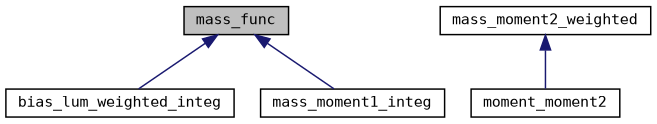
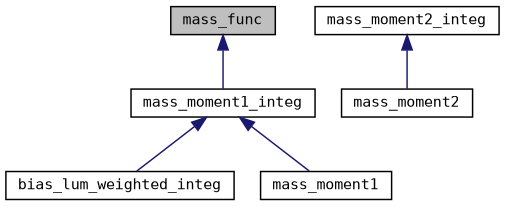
node "mass_moment2_weighted": label "mass_moment2_weighted" -> "mass_moment2_integ"
edge "bias_lum_weighted_integ" -> "mass_func": now "bias_lum_weighted_integ" -> "mass_moment1_integ"
node "moment_moment2": label "moment_moment2" -> "mass_moment2"
node "mass_moment1": added
